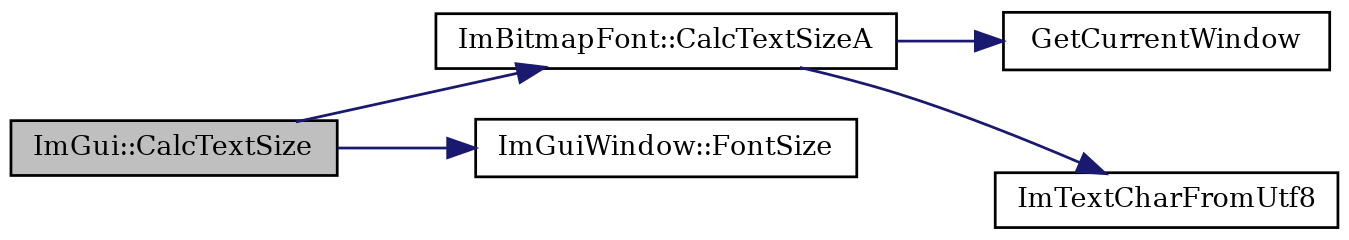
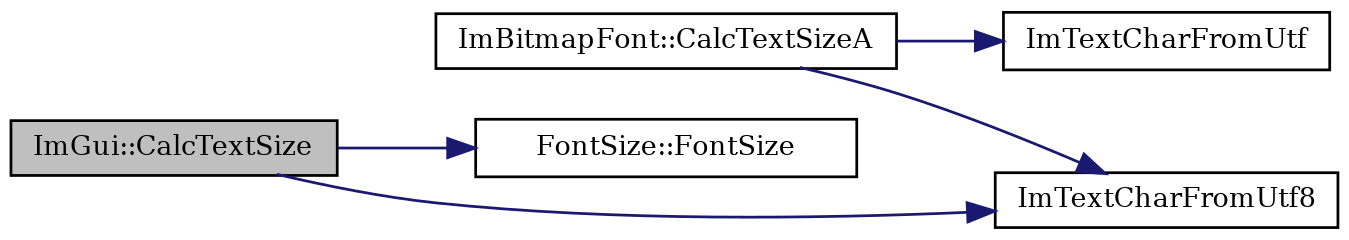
node "GetCurrentWindow": label "GetCurrentWindow" -> "ImTextCharFromUtf"
edge "ImGui::CalcTextSize" -> "ImBitmapFont::CalcTextSizeA": now "ImGui::CalcTextSize" -> "ImTextCharFromUtf8"
node "ImGuiWindow::FontSize": label "ImGuiWindow::FontSize" -> "FontSize::FontSize"
